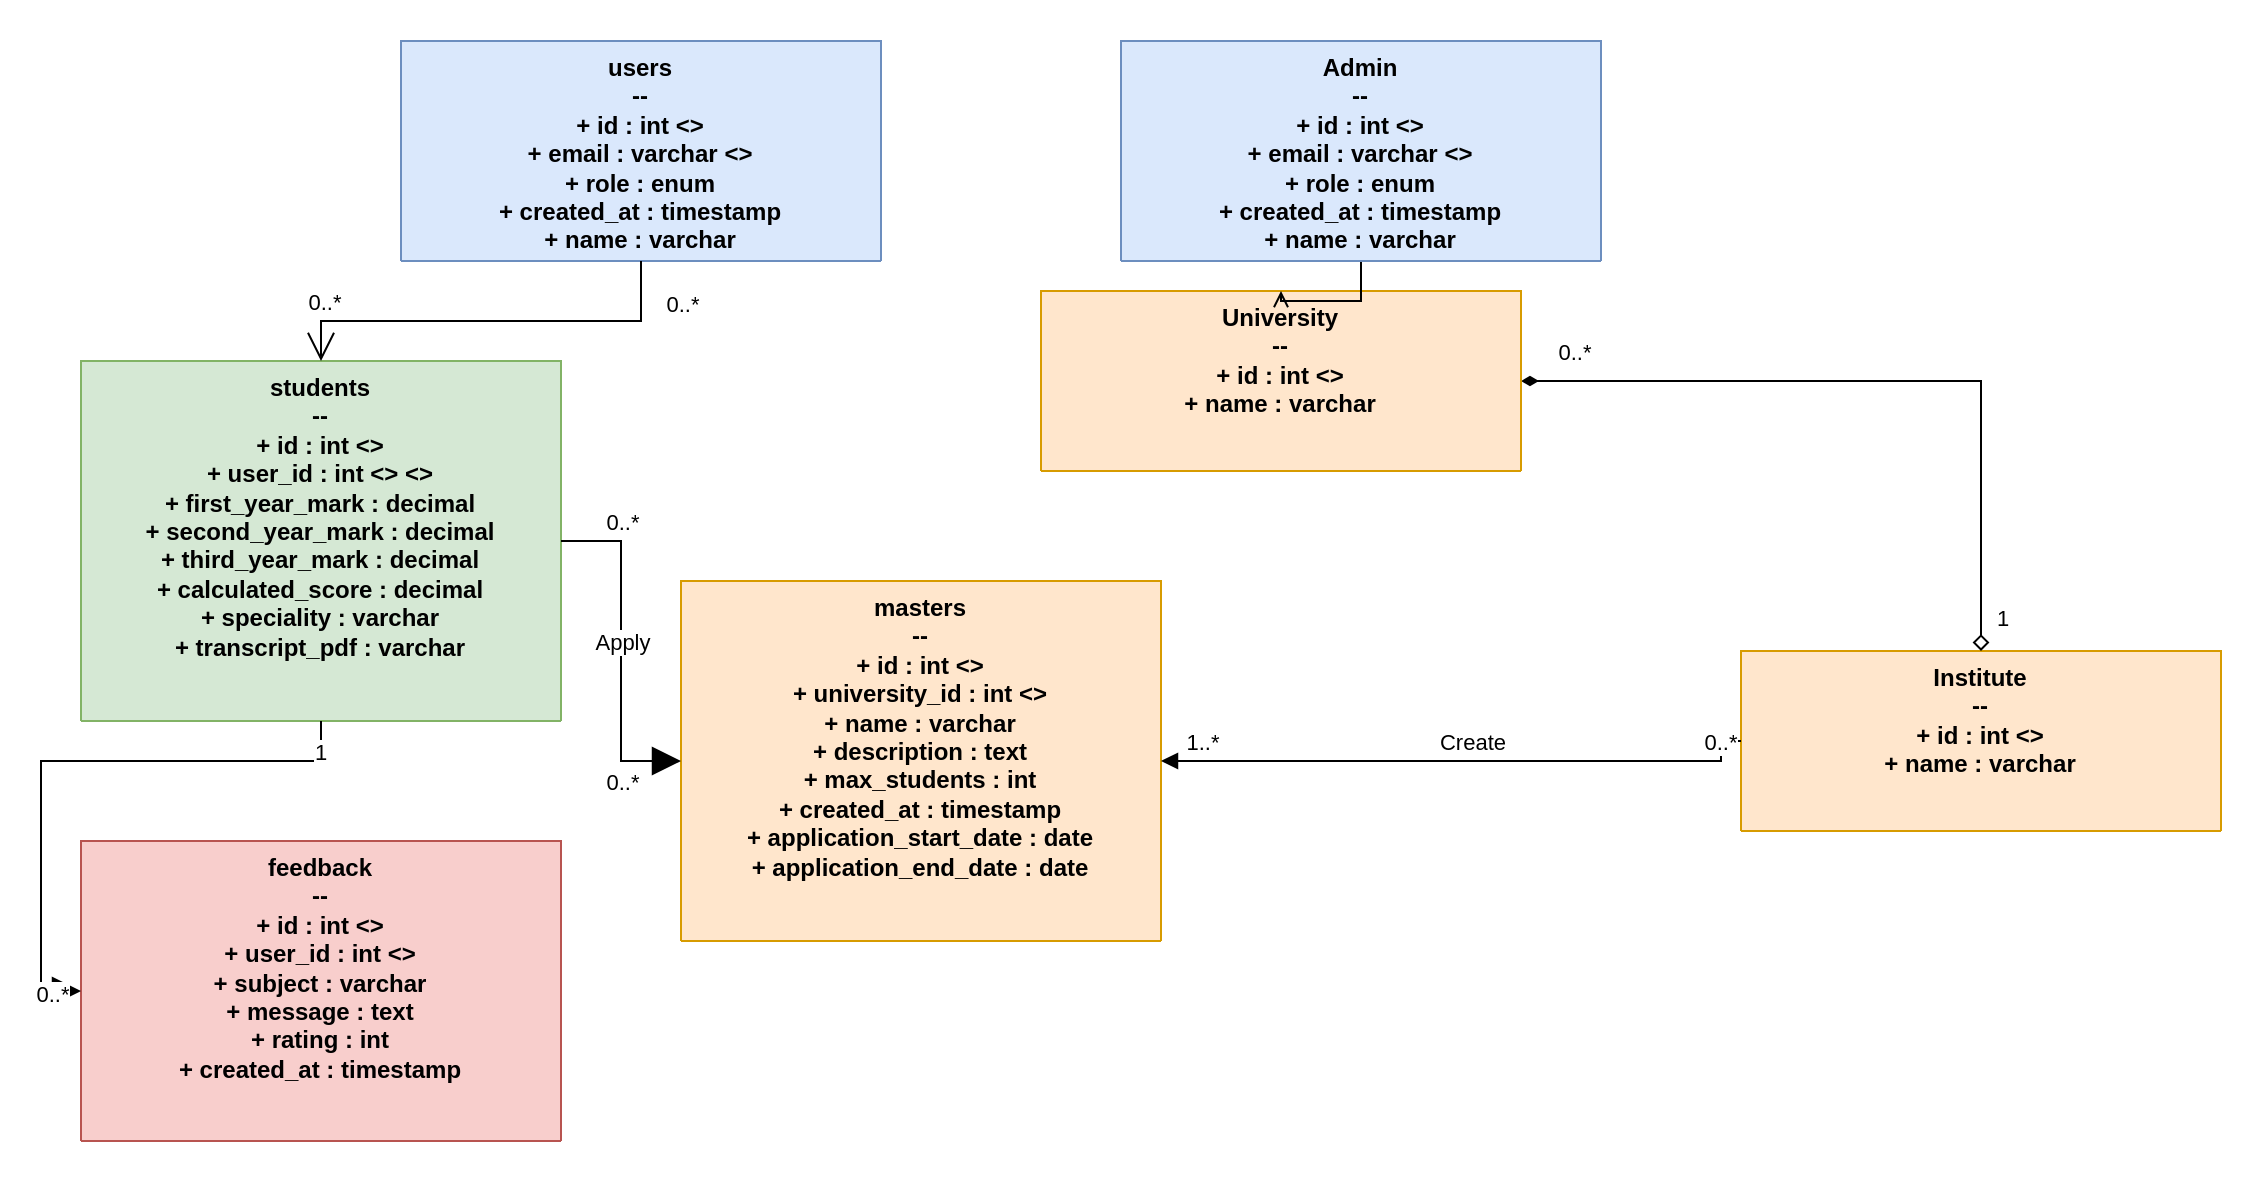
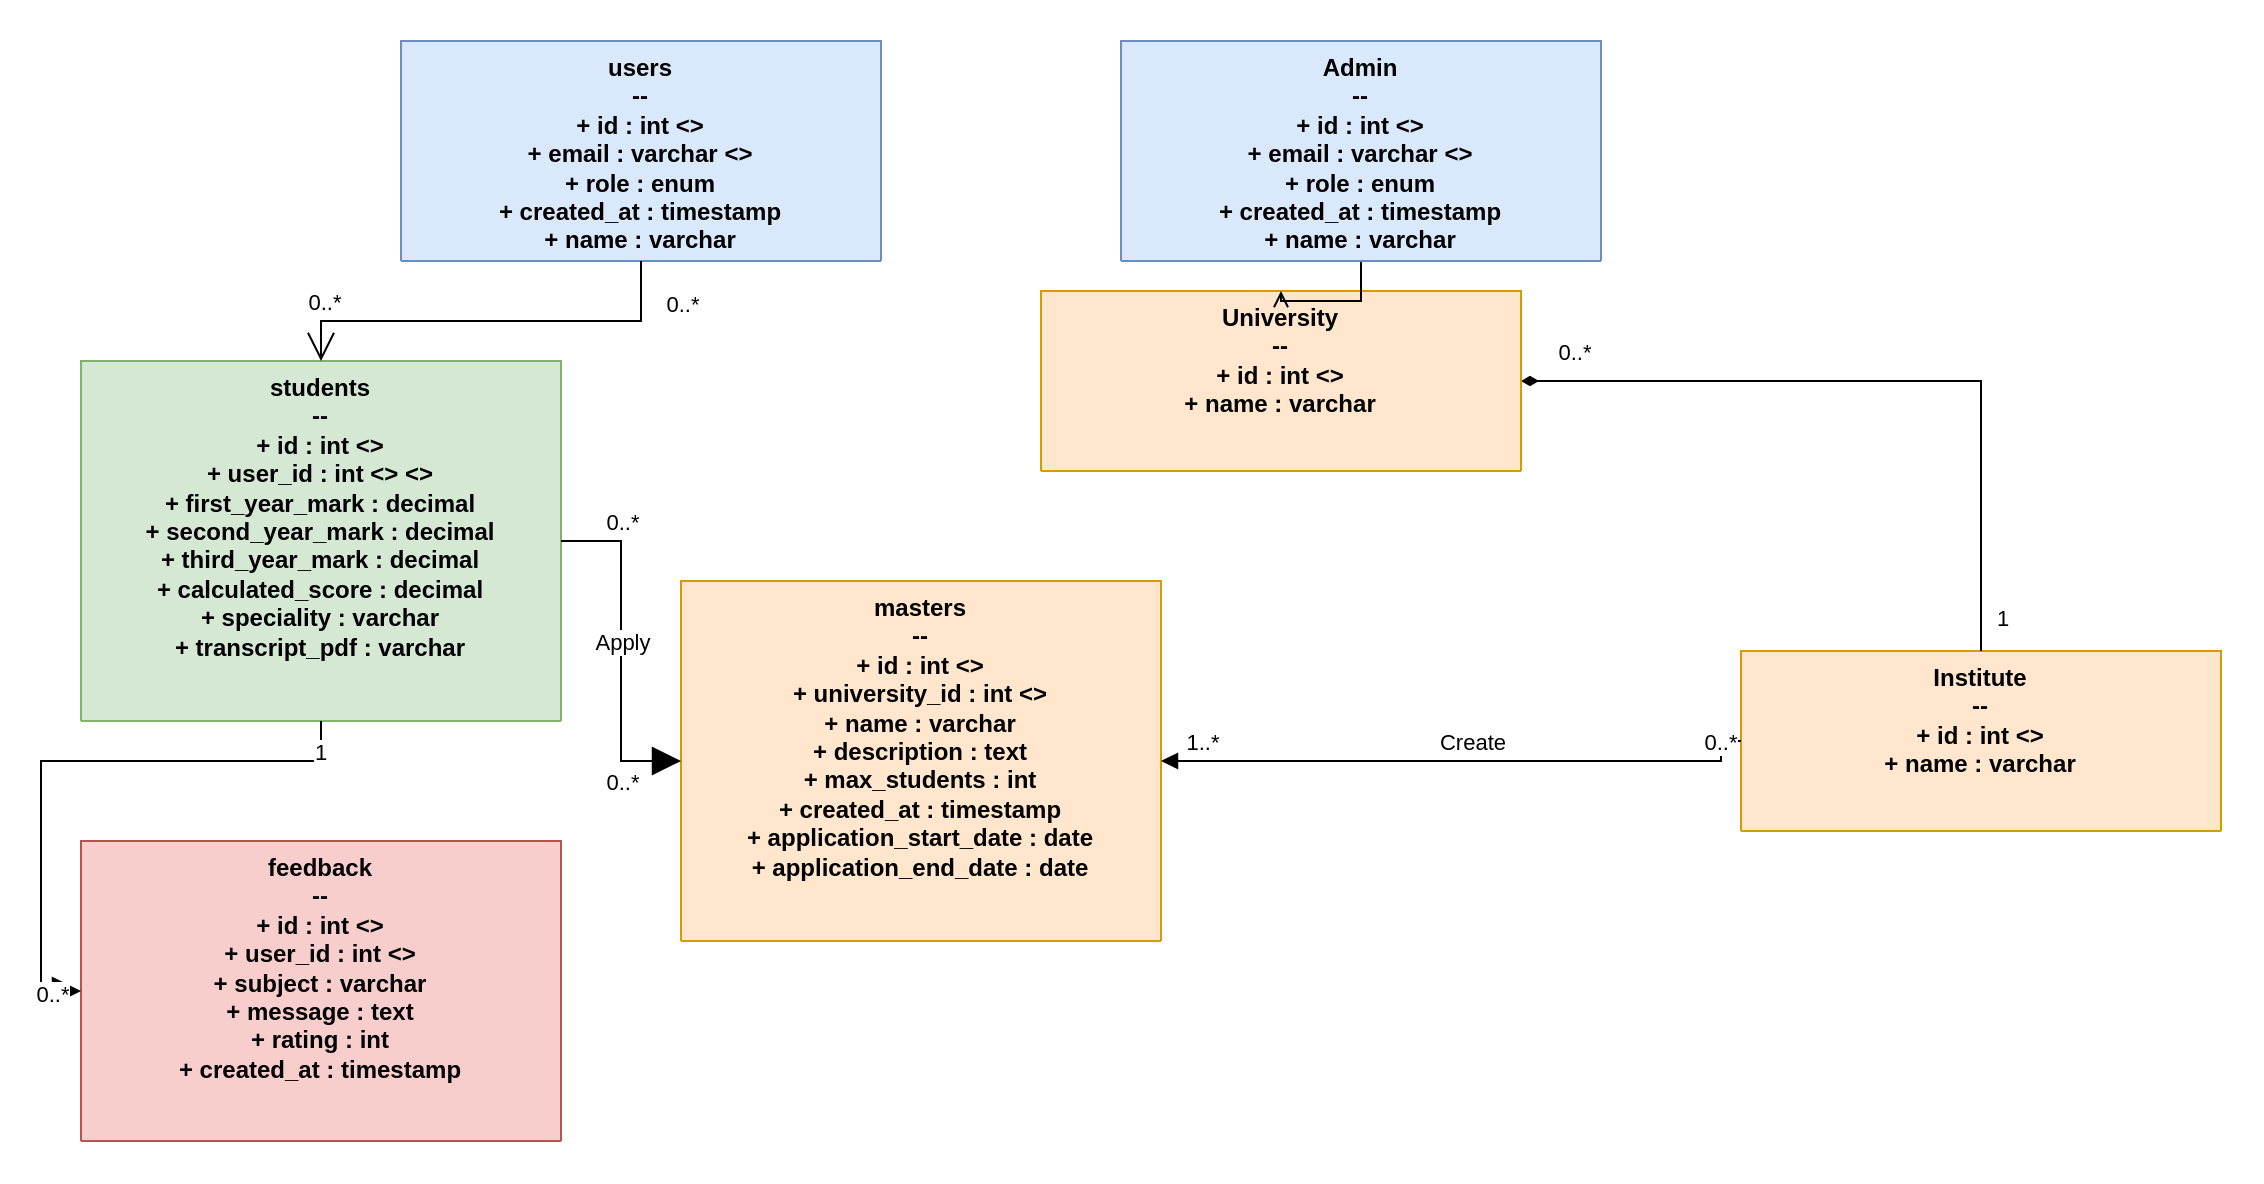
edge "University -- + id : int <> + name : varchar" -- "Institute -- + id : int <> + name : varchar": arrowhead diamond -> none
